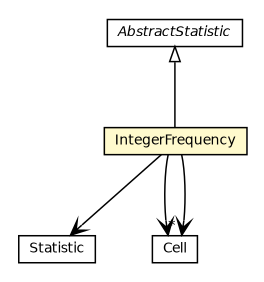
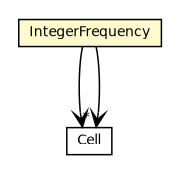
node "AbstractStatistic": removed
node "Statistic": removed
